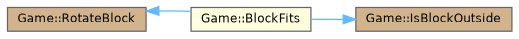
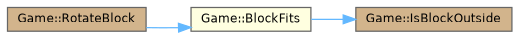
edge "Game::BlockFits" -> "Game::RotateBlock": reversed
